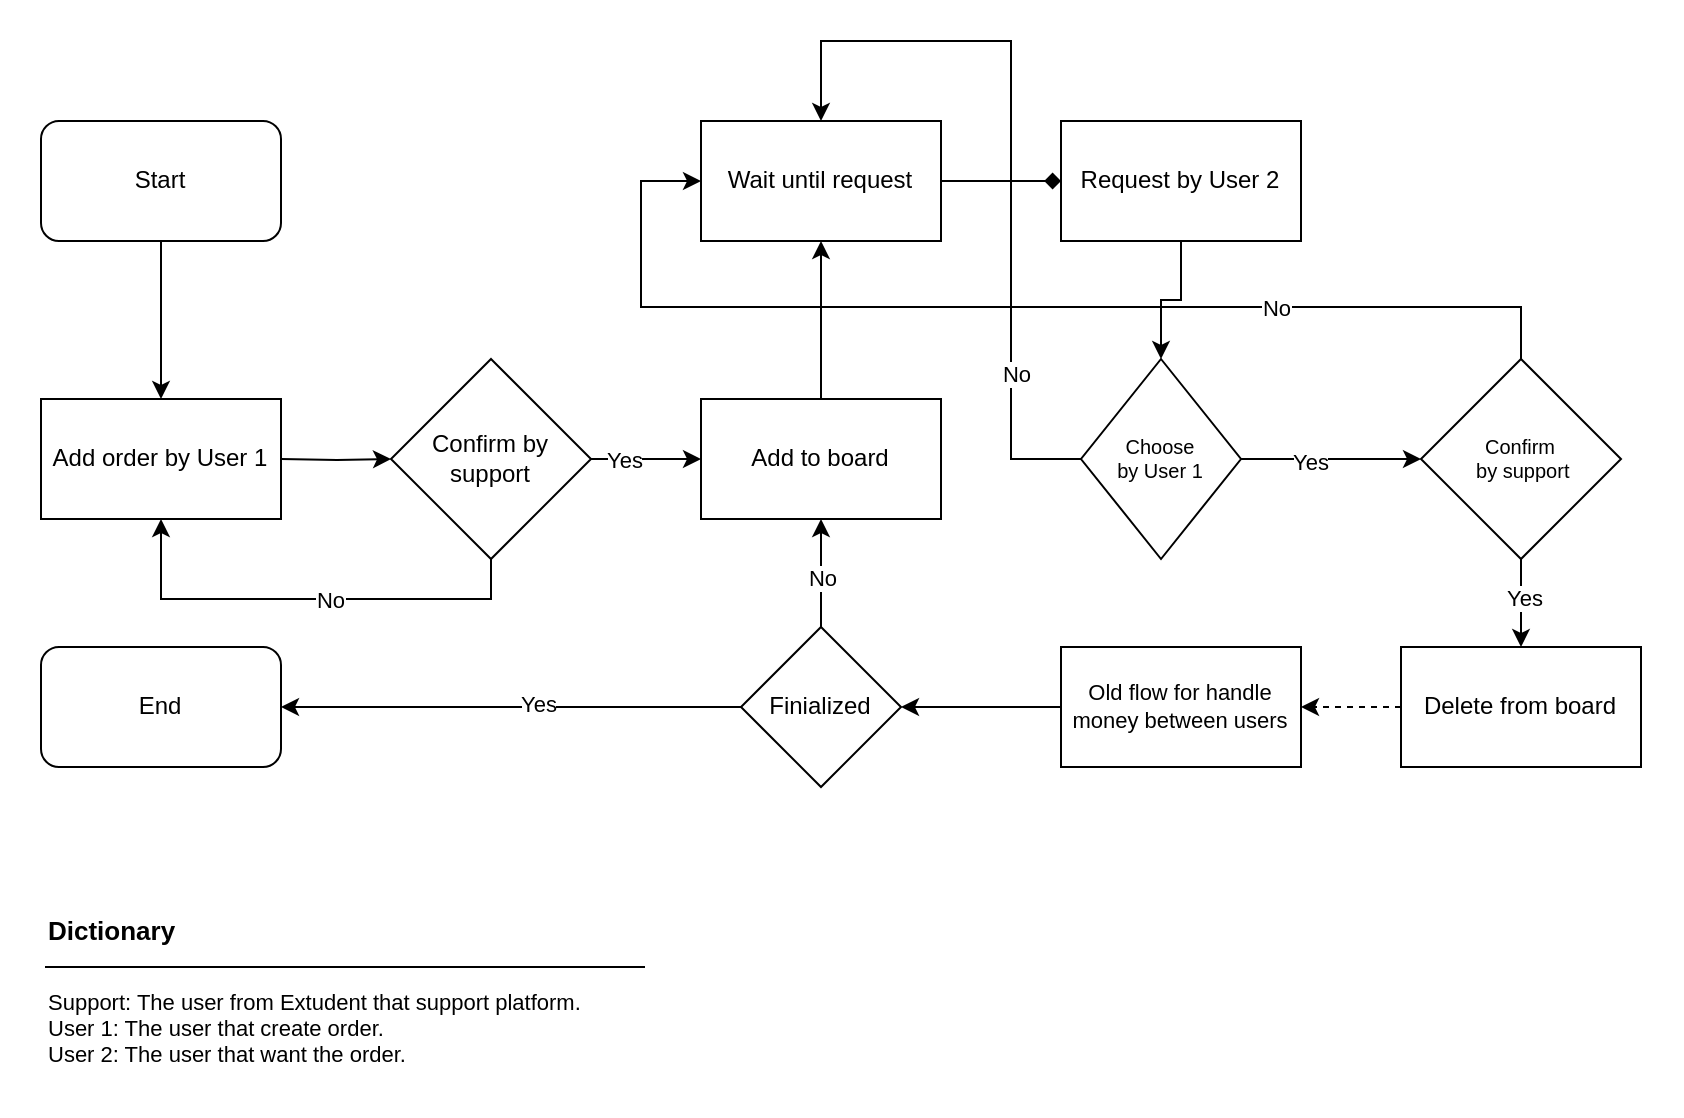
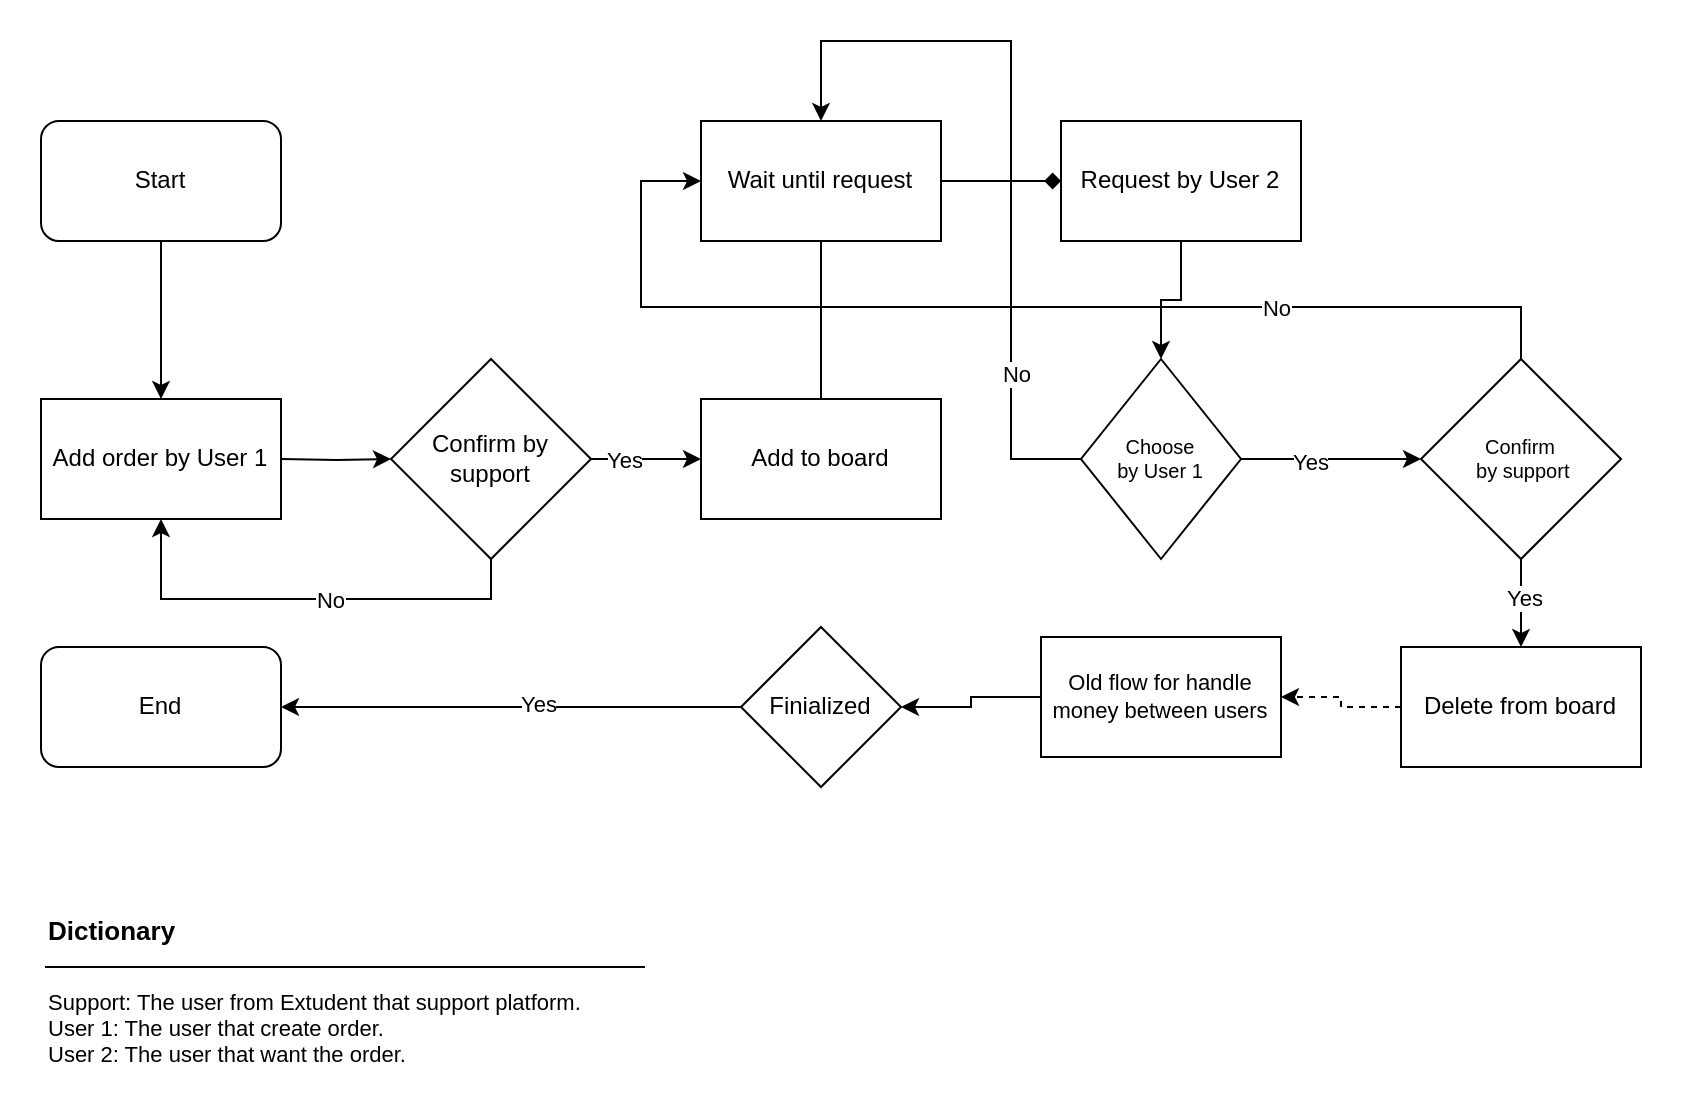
edge "Add to board" -> "Wait until request": arrowhead classic -> none
edge "Finialized" -> "Add to board": removed, label "No"
node "Old flow for handle money between users": moved (1181, 707) -> (1161, 697)
